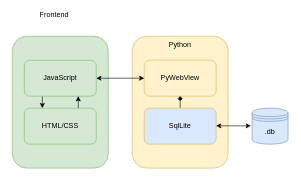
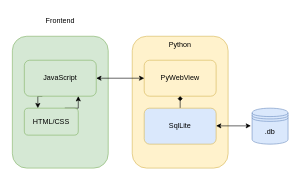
node "Frontend": moved (54, 15) -> (60, 21)
node "HTML/CSS": size 72x36 -> 54x27
